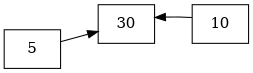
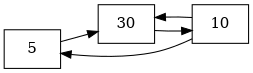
edge "30" -> "10": added
edge "10" -> "5": added
